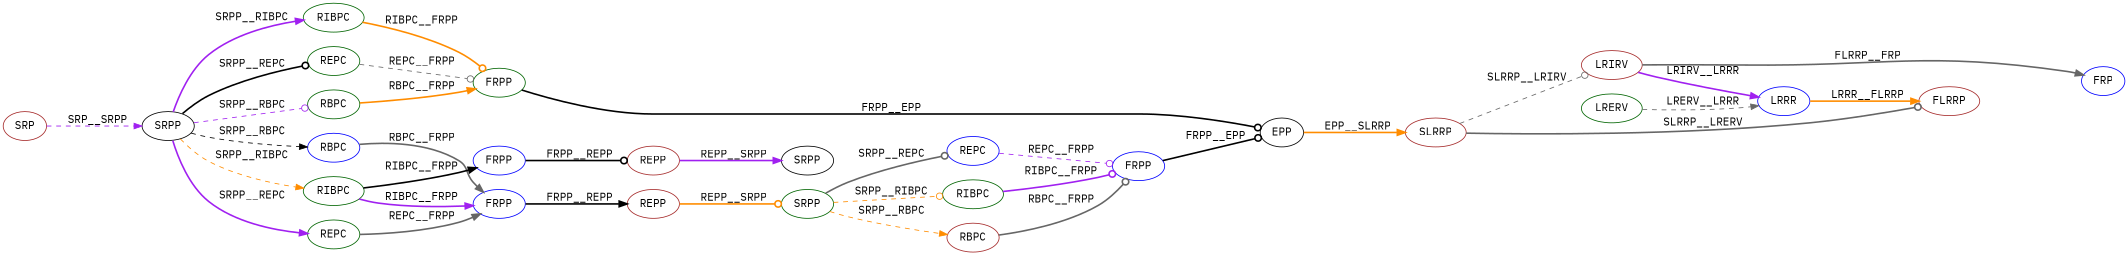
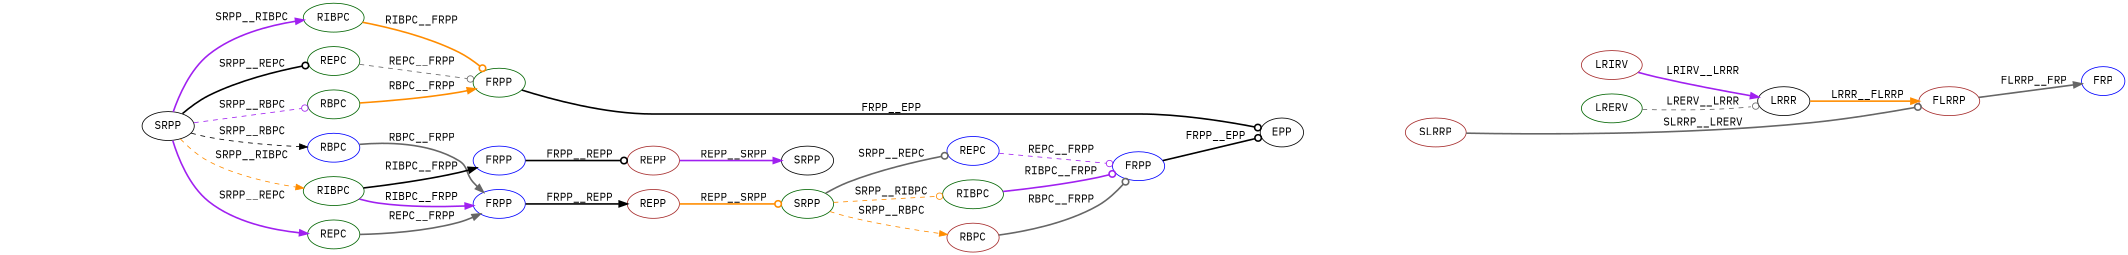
edge "LRIRV" -> "FRP": now "FLRRP" -> "FRP"
edge "SLRRP" -> "LRIRV": removed, label "SLRRP__LRIRV"
node "LRRR": color blue -> black
edge "LRERV" -> "LRRR": arrowhead normal -> odot
node "SRP": removed
edge "EPP" -> "SLRRP": removed, label "EPP__SLRRP"
